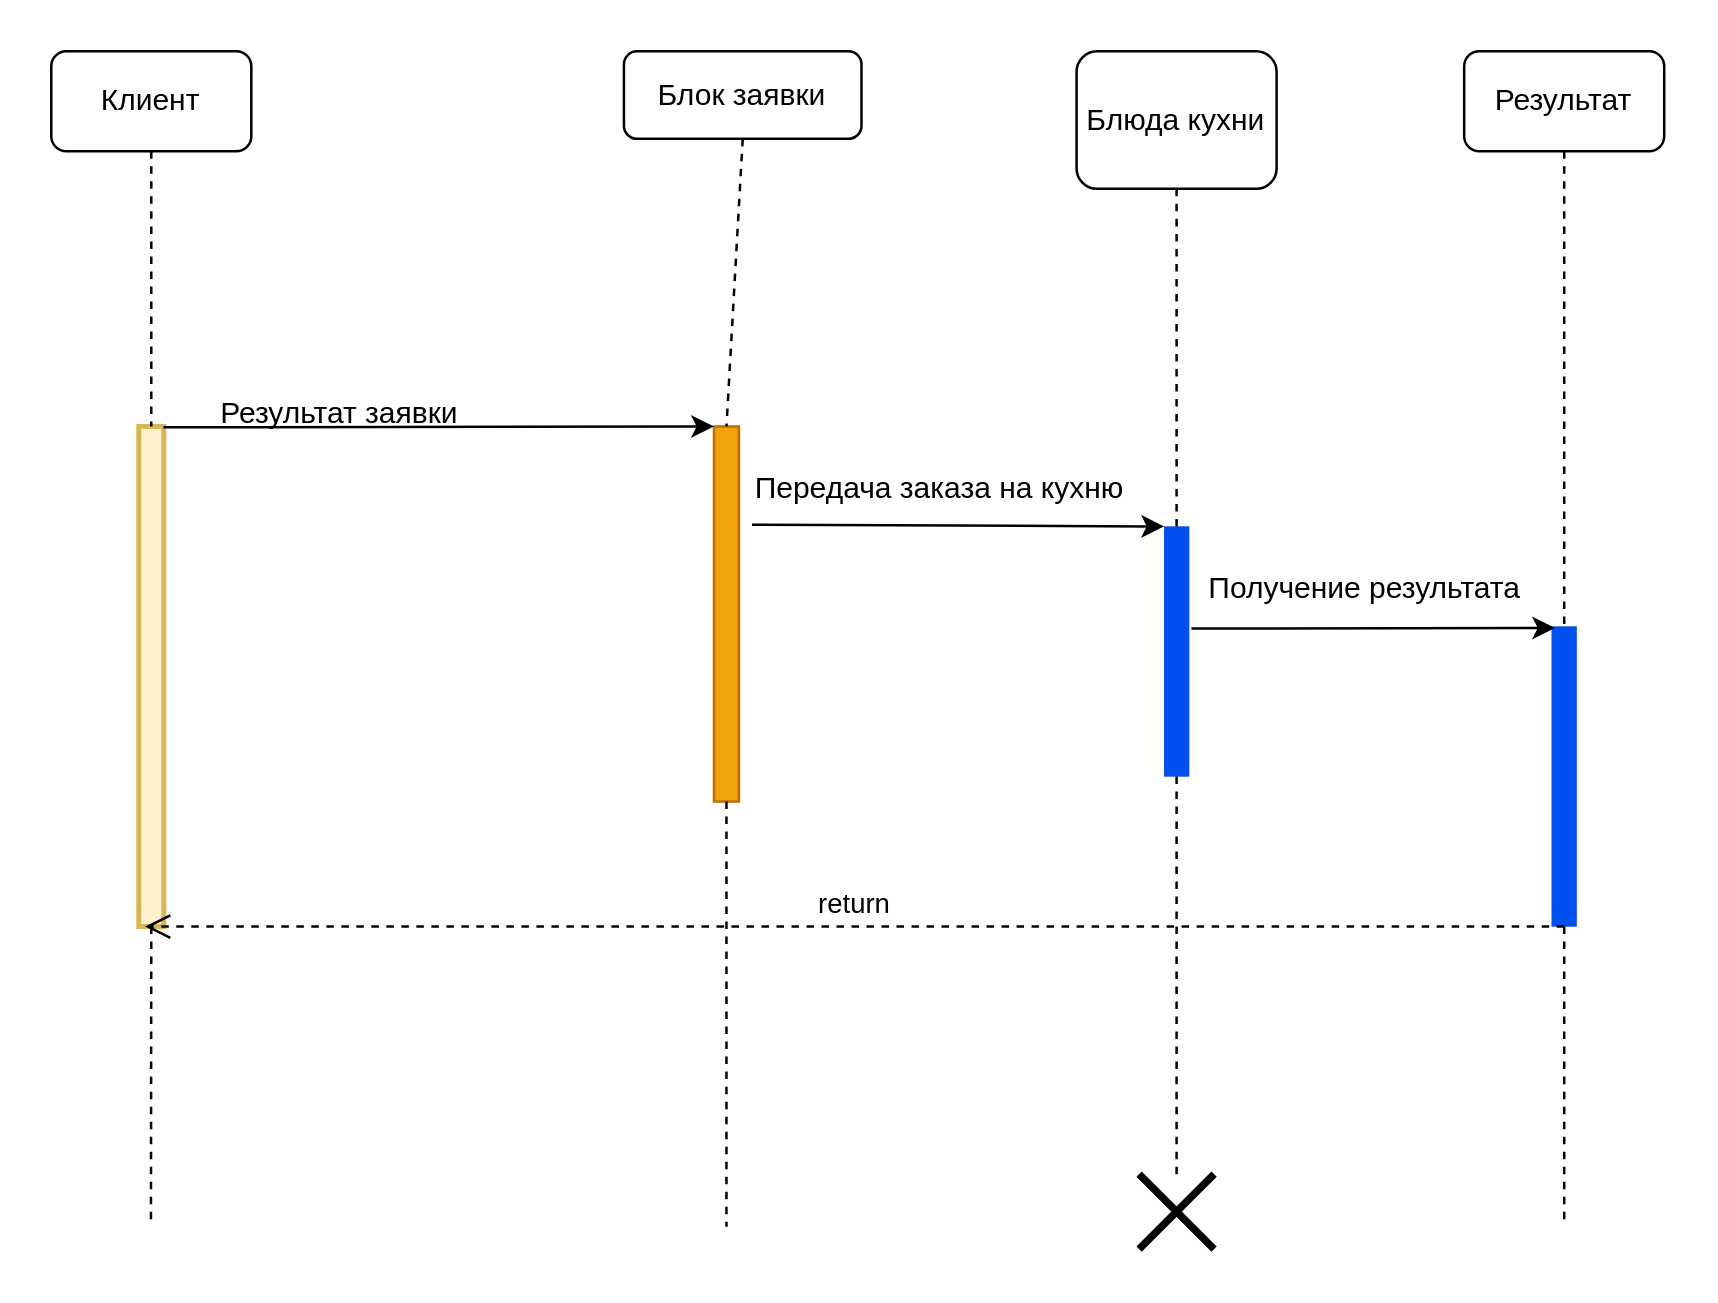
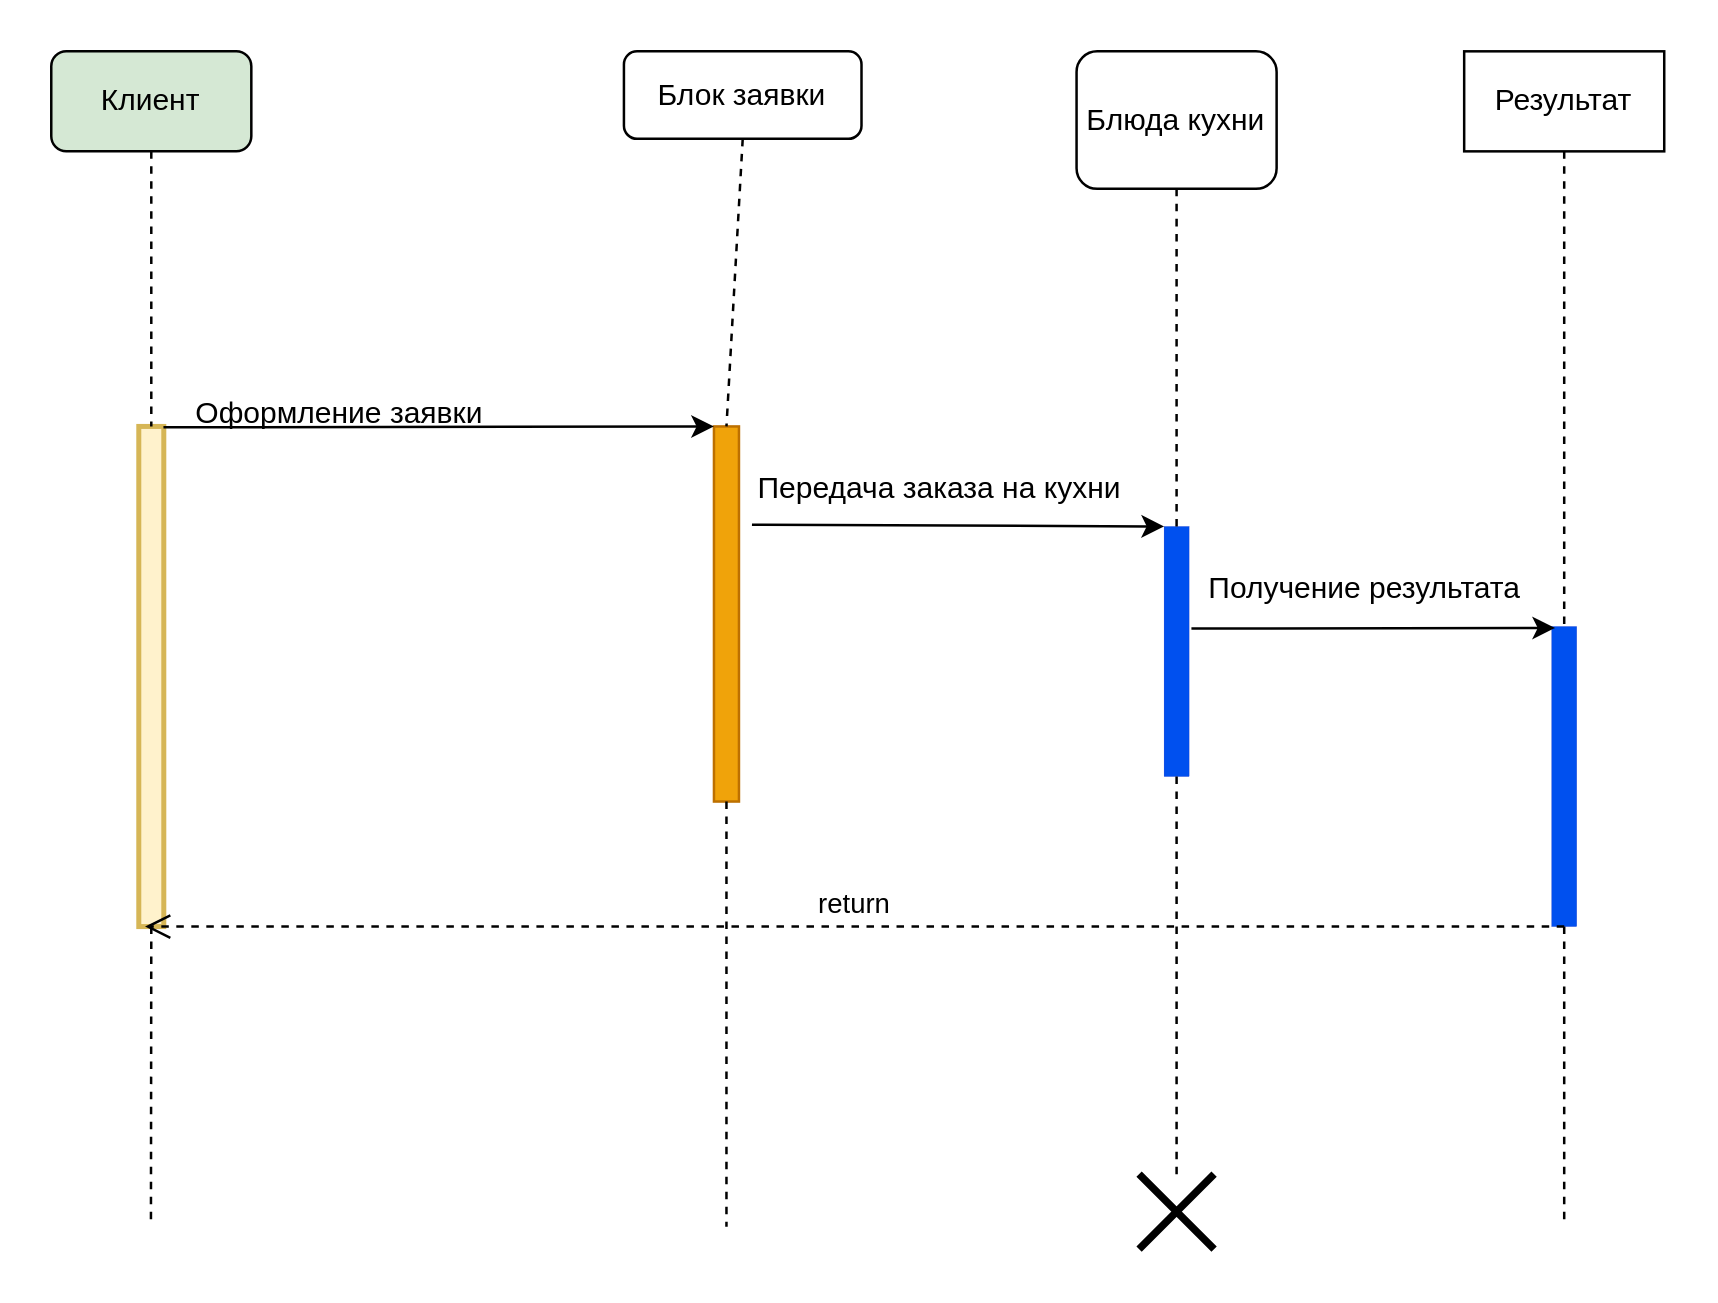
node "Клиент": fillcolor #ffffff -> #d5e8d4
node "Результат": shape rounded rectangle -> rectangle
node "Результат заявки": label "Результат заявки" -> "Оформление заявки"
node "Передача заказа на кухню": label "Передача заказа на кухню" -> "Передача заказа на кухни"
